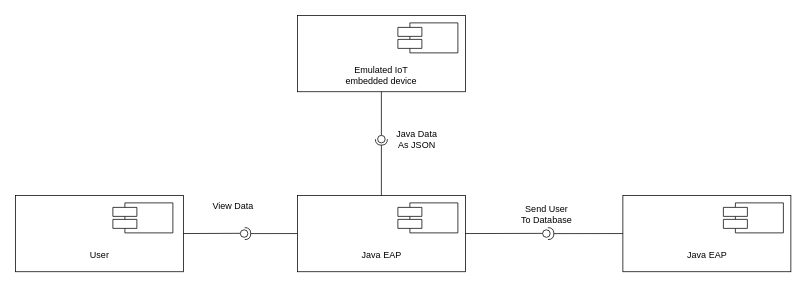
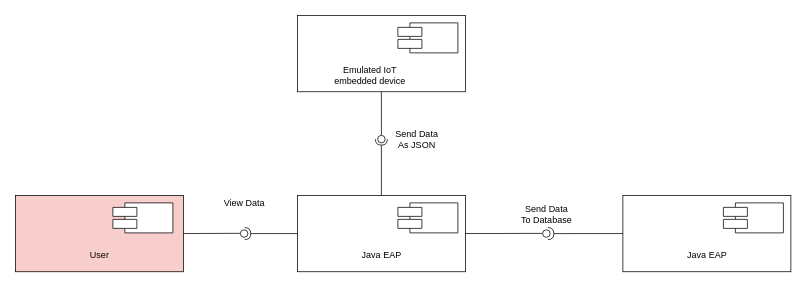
node "Emulated IoT embedded device": moved (381, 75) -> (370, 75)
node "Java Data As JSON": label "Java Data As JSON" -> "Send Data As JSON"
node "View Data": moved (233, 207) -> (244, 203)
node "Send User To Database": label "Send User To Database" -> "Send Data To Database"
node "User": fillcolor #ffffff -> #f8cecc
